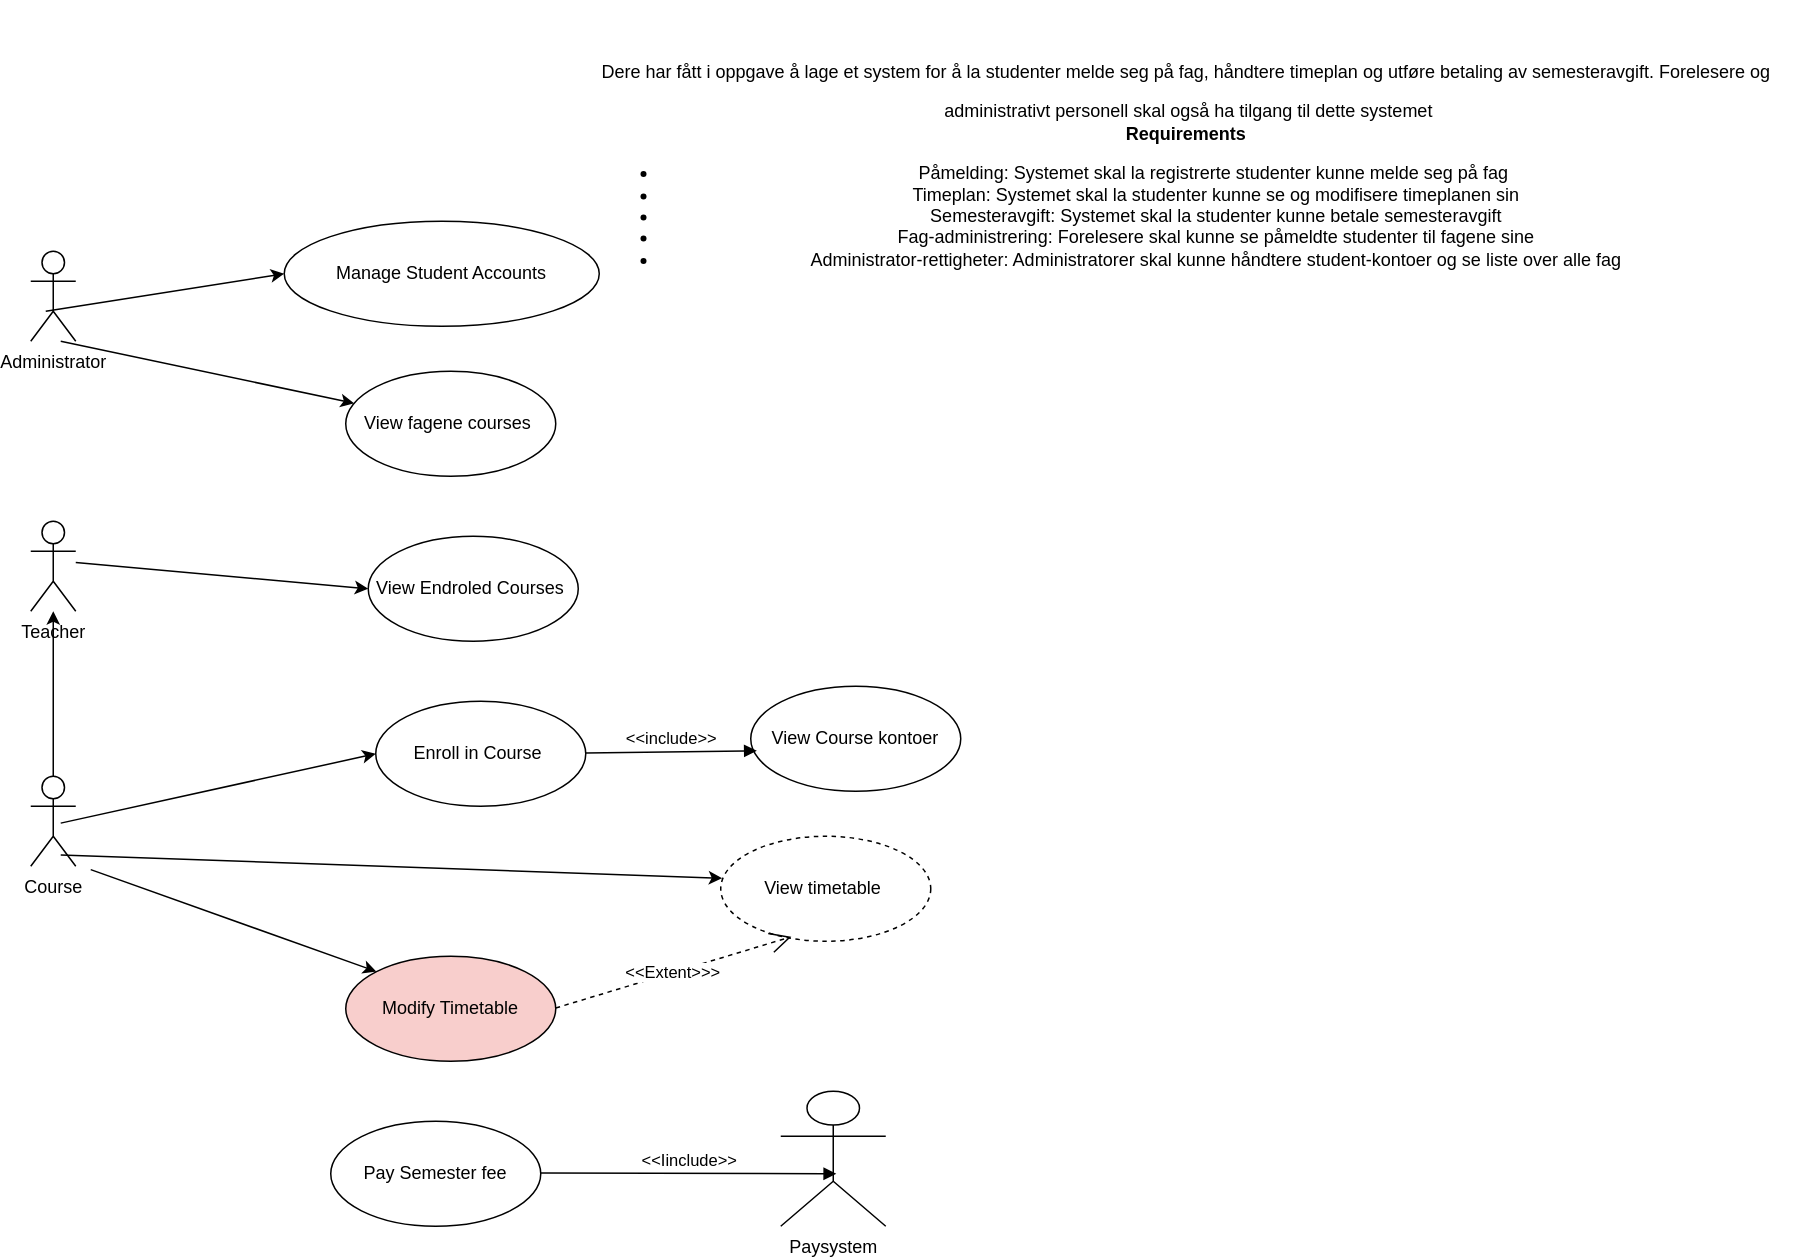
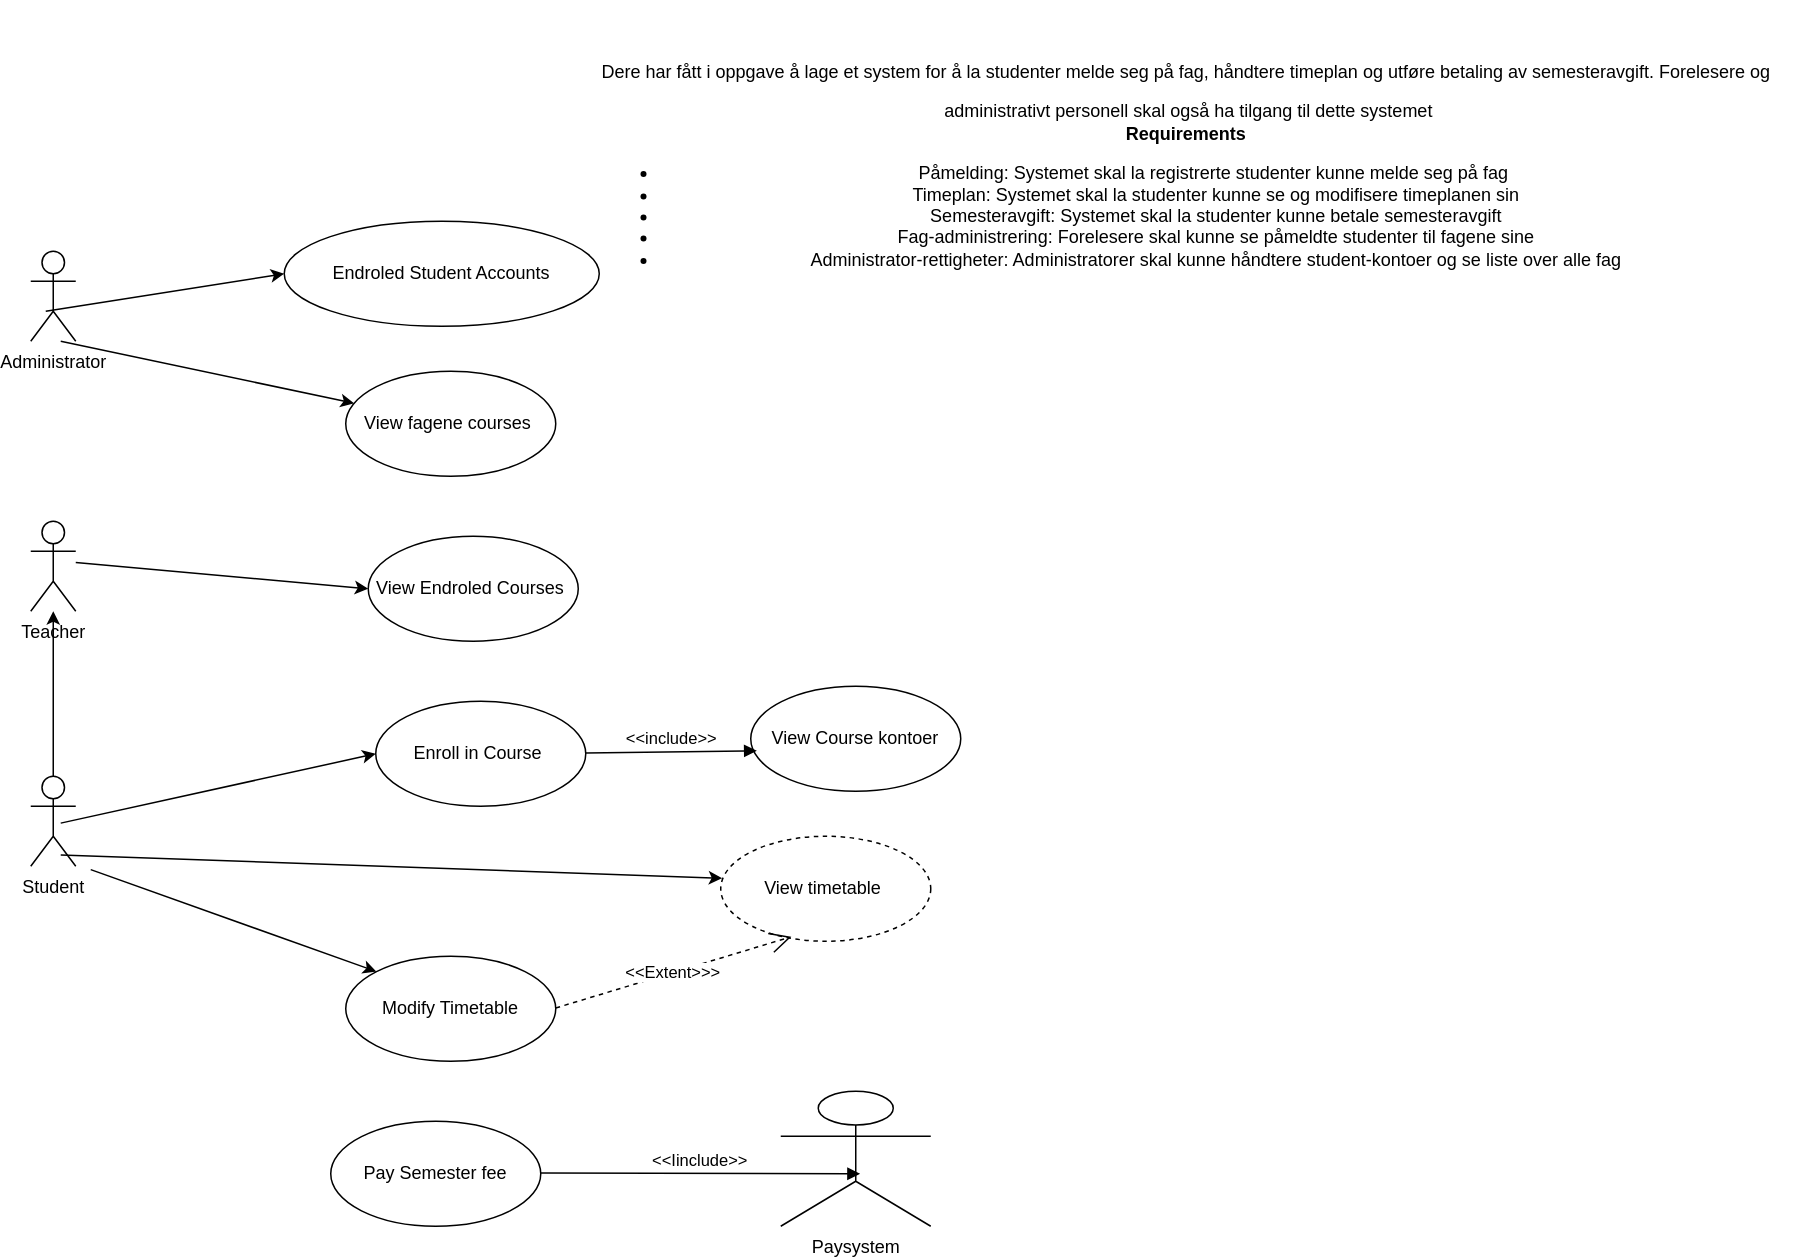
node "Manage Student Accounts": label "Manage Student Accounts" -> "Endroled Student Accounts"
node "Course": label "Course" -> "Student"
node "Modify Timetable": fillcolor #f8cecc -> #ffffff
node "Paysystem": size 105x135 -> 150x135
